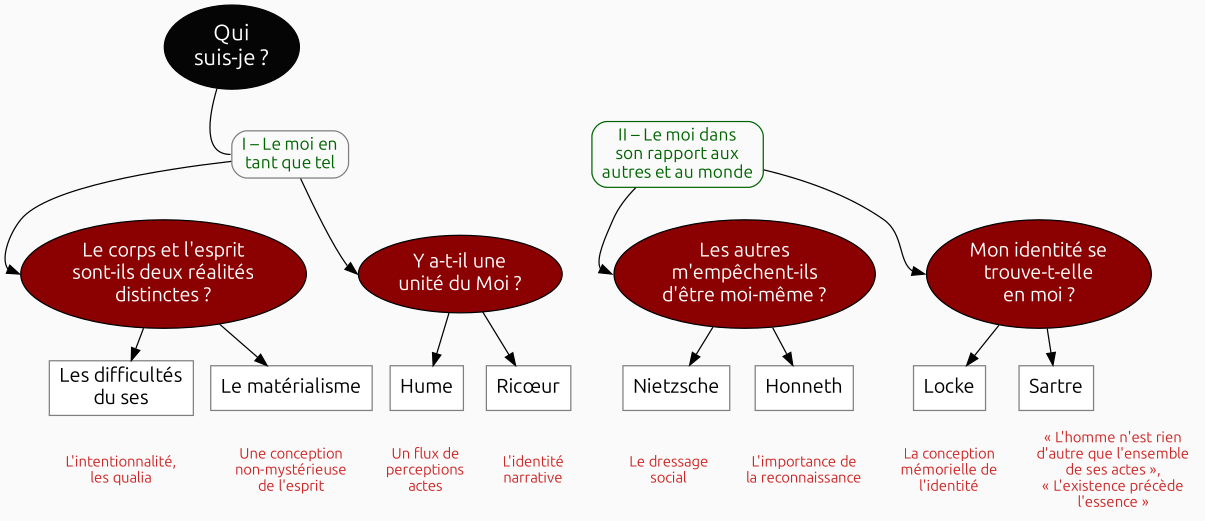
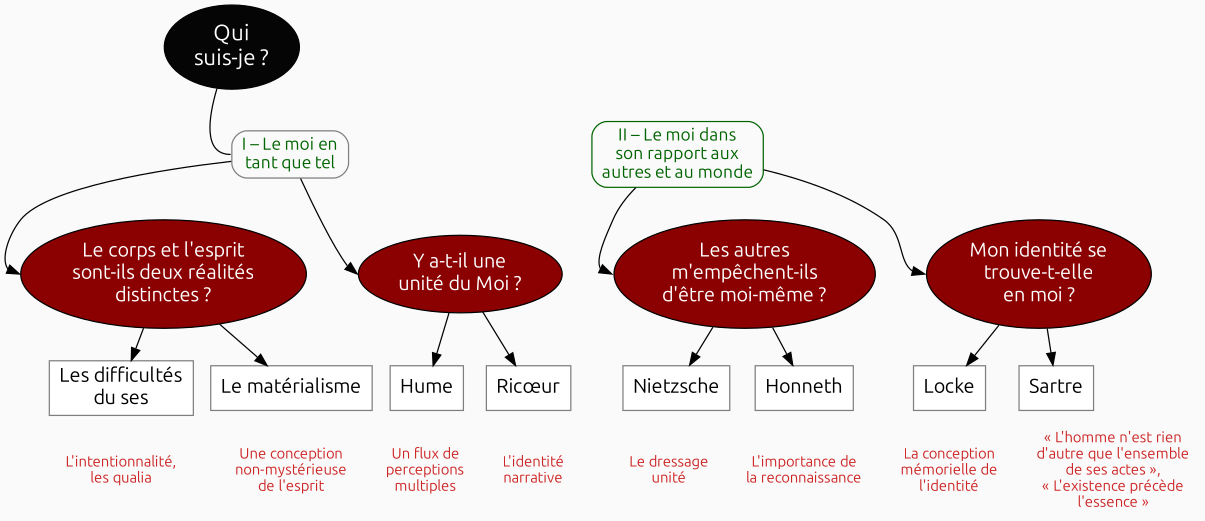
node "Un flux de perceptions actes": label "Un flux de perceptions actes" -> "Un flux de perceptions multiples"
node "Le dressage social": label "Le dressage social" -> "Le dressage unité"
